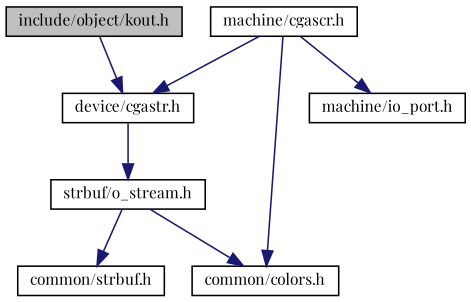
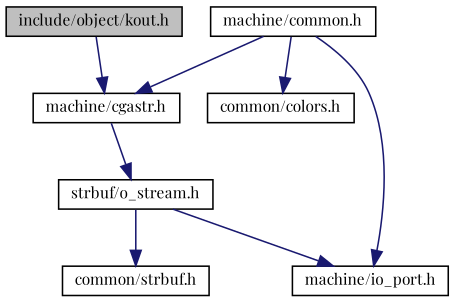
node "machine/cgascr.h": label "machine/cgascr.h" -> "machine/common.h"
node "device/cgastr.h": label "device/cgastr.h" -> "machine/cgastr.h"
edge "strbuf/o_stream.h" -> "common/colors.h": now "strbuf/o_stream.h" -> "machine/io_port.h"
